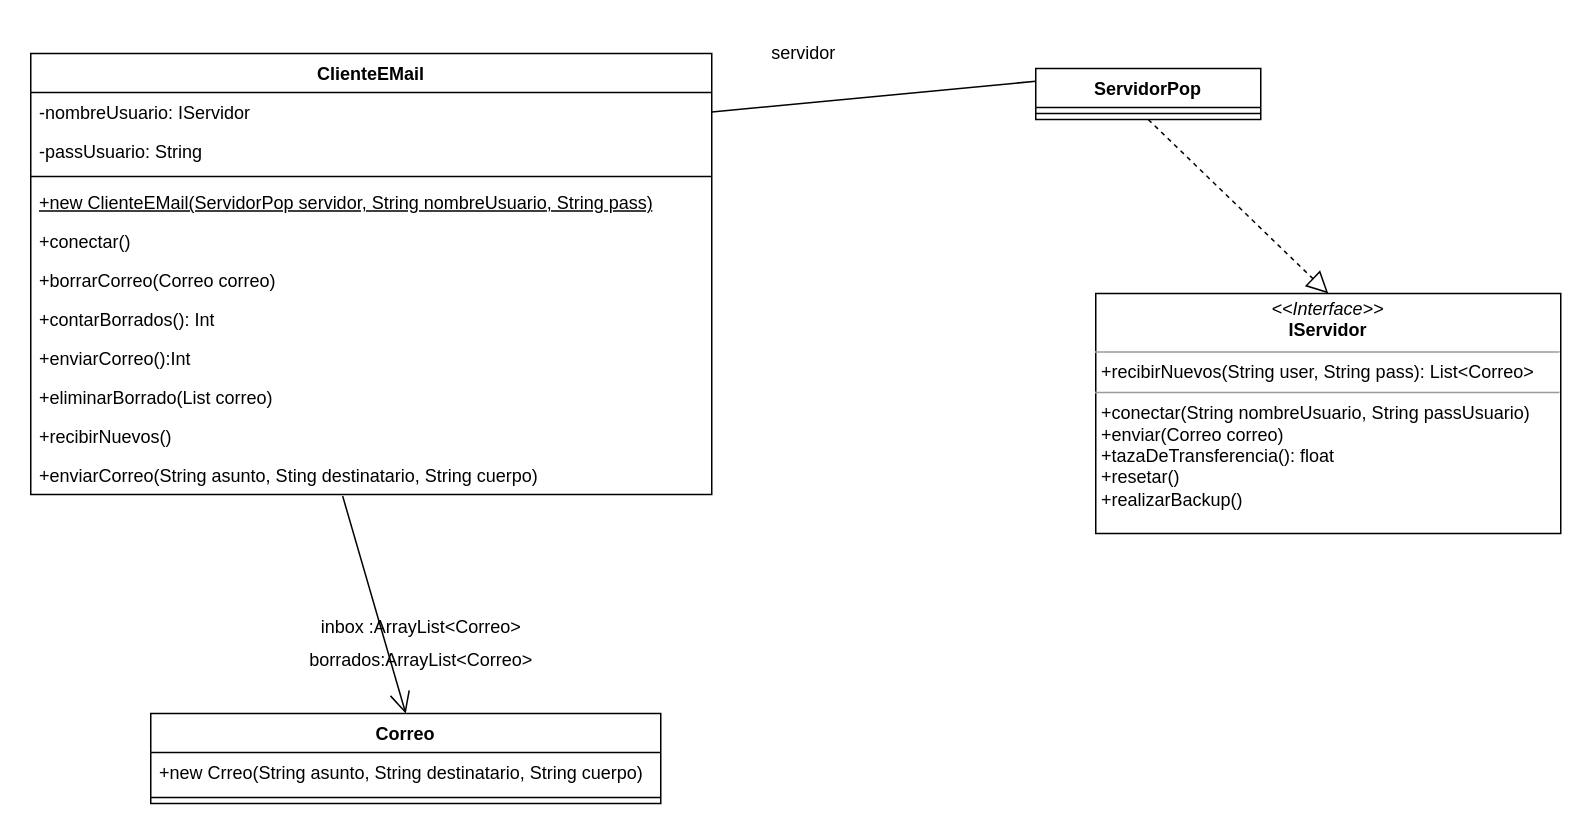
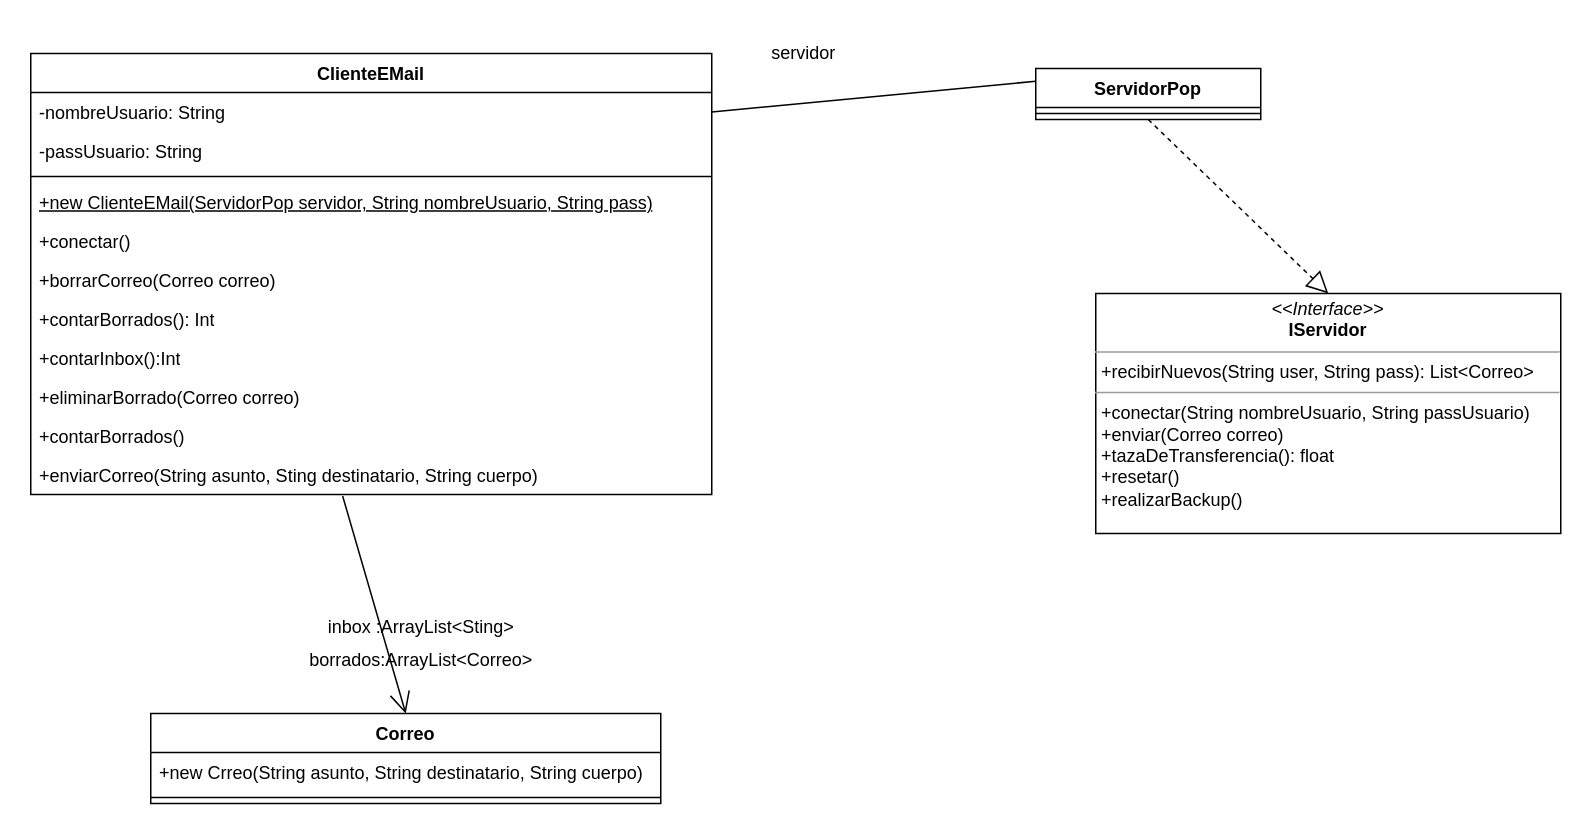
node "-nombreUsuario: IServidor": label "-nombreUsuario: IServidor" -> "-nombreUsuario: String"
node "+enviarCorreo():Int": label "+enviarCorreo():Int" -> "+contarInbox():Int"
node "+eliminarBorrado(List correo)": label "+eliminarBorrado(List correo)" -> "+eliminarBorrado(Correo correo)"
node "+recibirNuevos()": label "+recibirNuevos()" -> "+contarBorrados()"
node "inbox :ArrayList<Correo>": label "inbox :ArrayList<Correo>" -> "inbox :ArrayList<Sting>"
